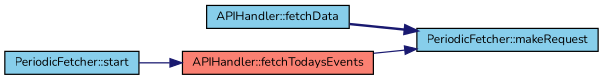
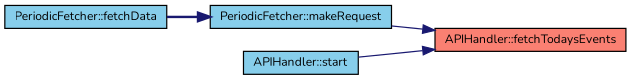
node "APIHandler::fetchData": label "APIHandler::fetchData" -> "PeriodicFetcher::fetchData"
edge "APIHandler::fetchTodaysEvents" -> "PeriodicFetcher::makeRequest": reversed
node "PeriodicFetcher::start": label "PeriodicFetcher::start" -> "APIHandler::start"
